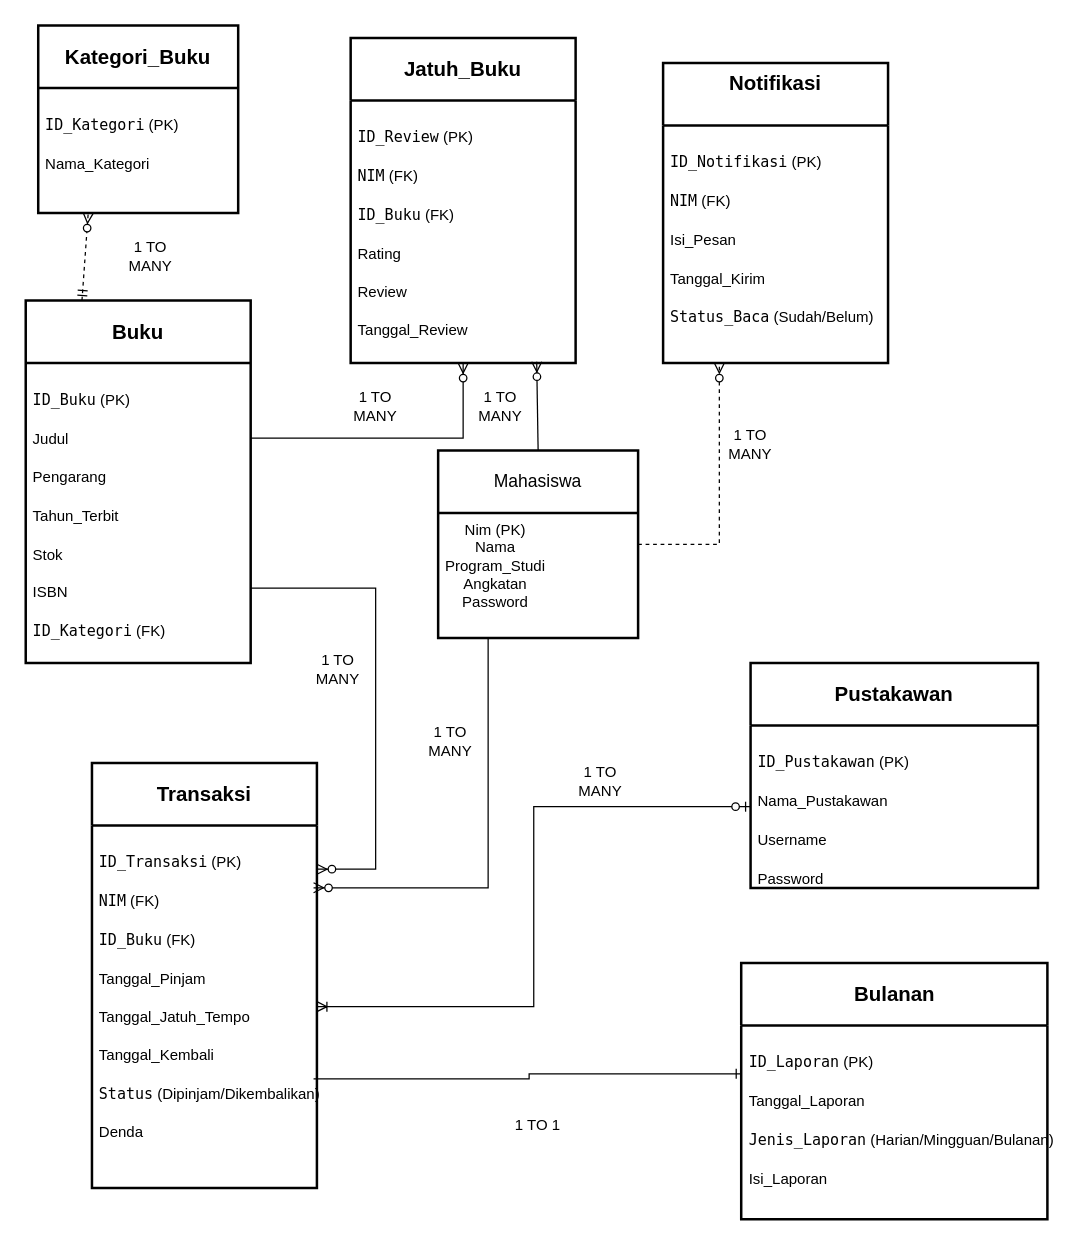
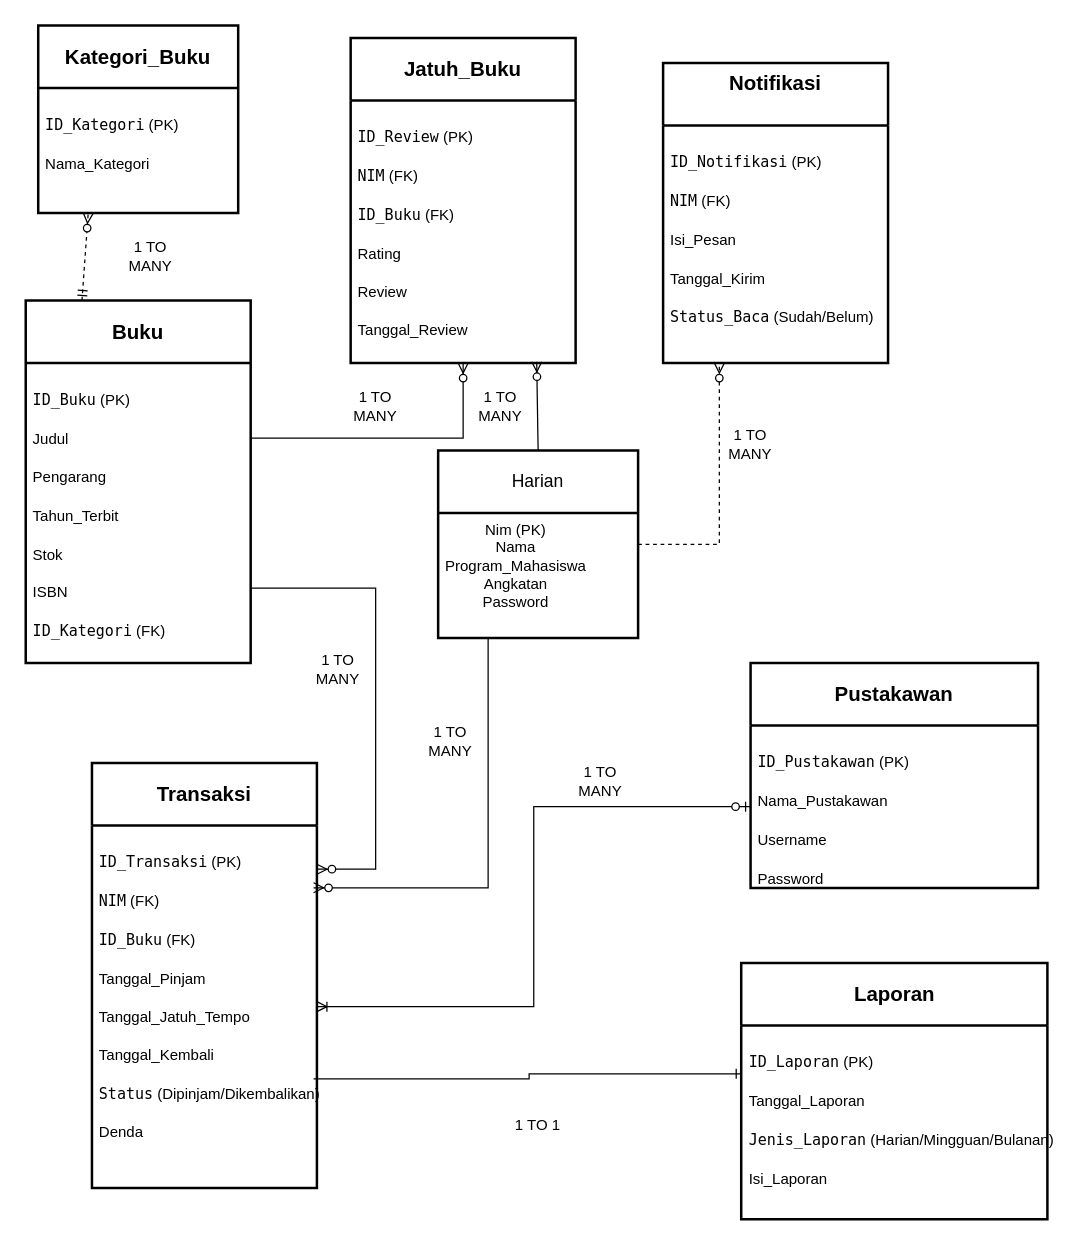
node "Mahasiswa": label "Mahasiswa" -> "Harian"
node "Nim (PK) Nama Program_Studi Angkatan Password": label "Nim (PK) Nama Program_Studi Angkatan Password" -> "Nim (PK) Nama Program_Mahasiswa Angkatan Password"
node "Bulanan": label "Bulanan" -> "Laporan"
